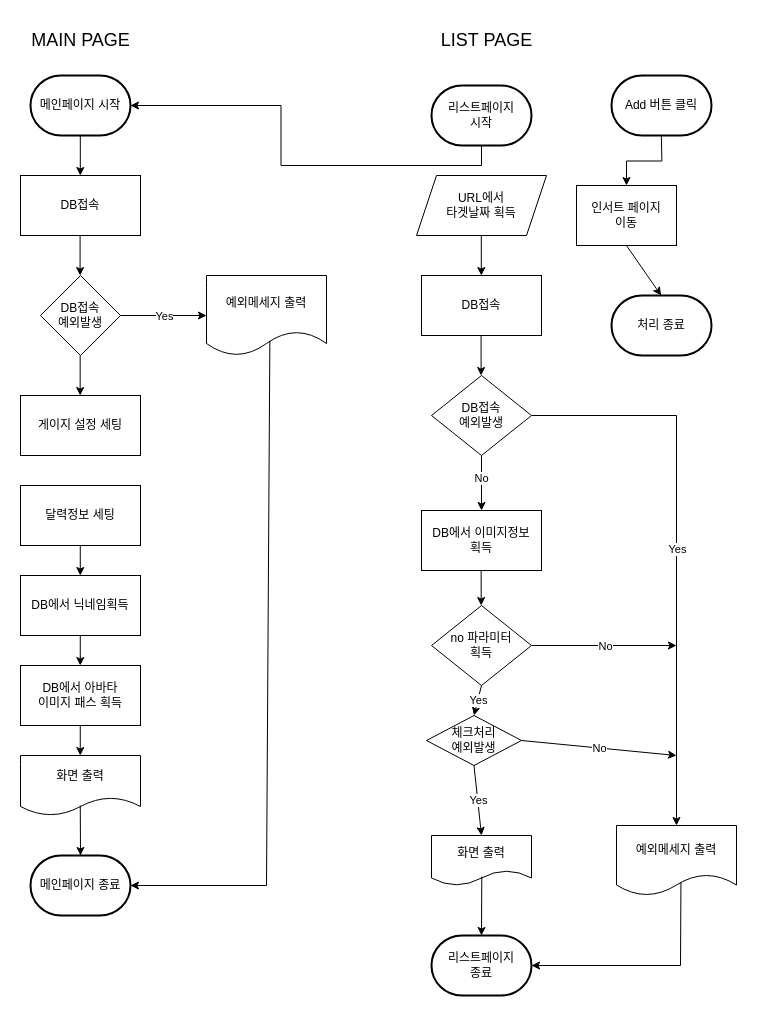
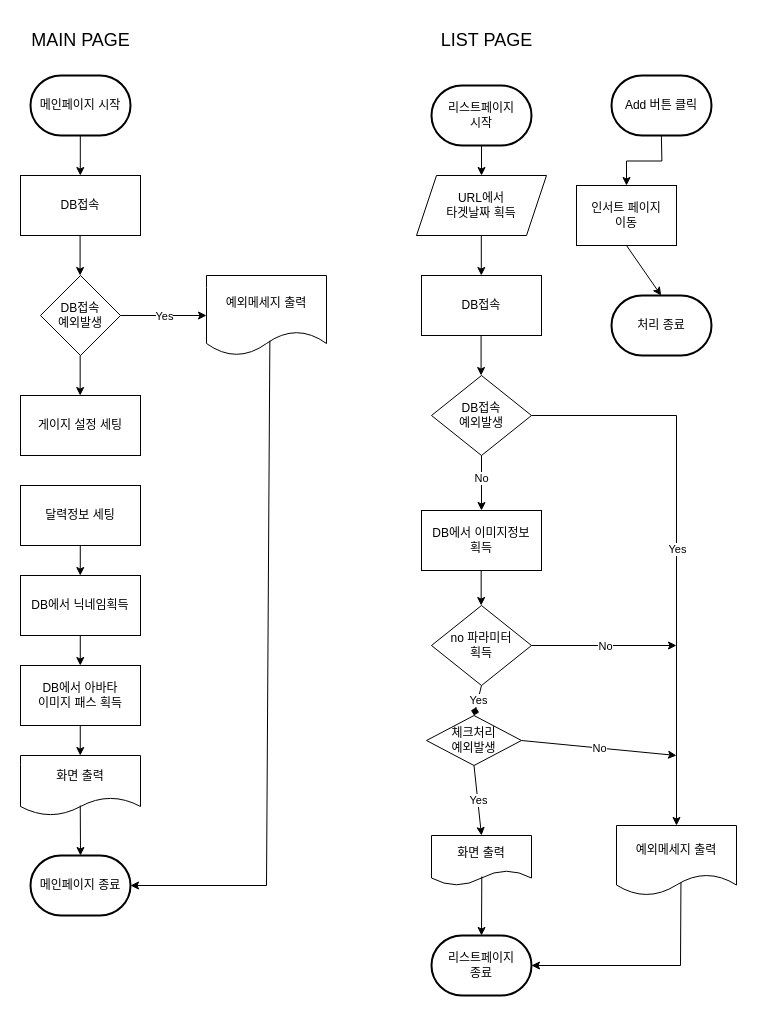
edge "리스트페이지 시작" -> "메인페이지 시작": now "리스트페이지 시작" -> "URL에서 타겟날짜 획득"
edge "no 파라미터 획득" -> "체크처리 예외발생": arrowhead classic -> diamond
